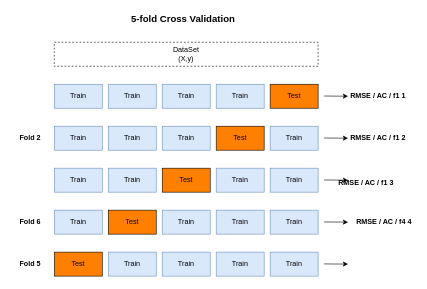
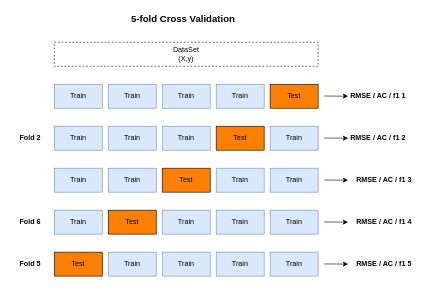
node "RMSE / AC / f1 3": moved (366, 183) -> (384, 180)
node "RMSE / AC / f4 4": label "RMSE / AC / f4 4" -> "RMSE / AC / f1 4"
node "RMSE / AC / f1 5": added
